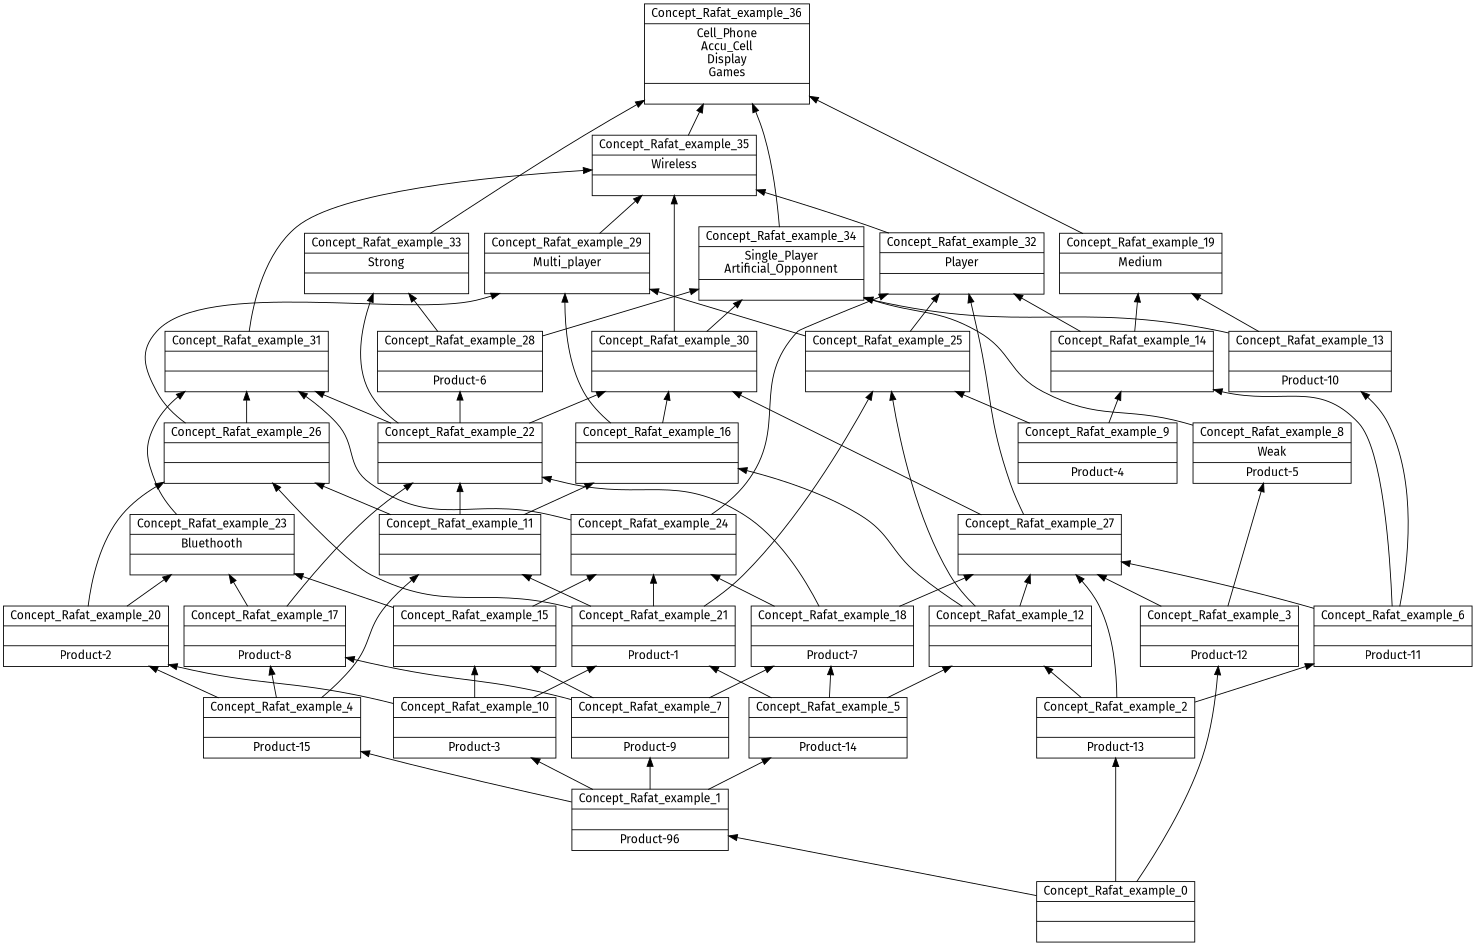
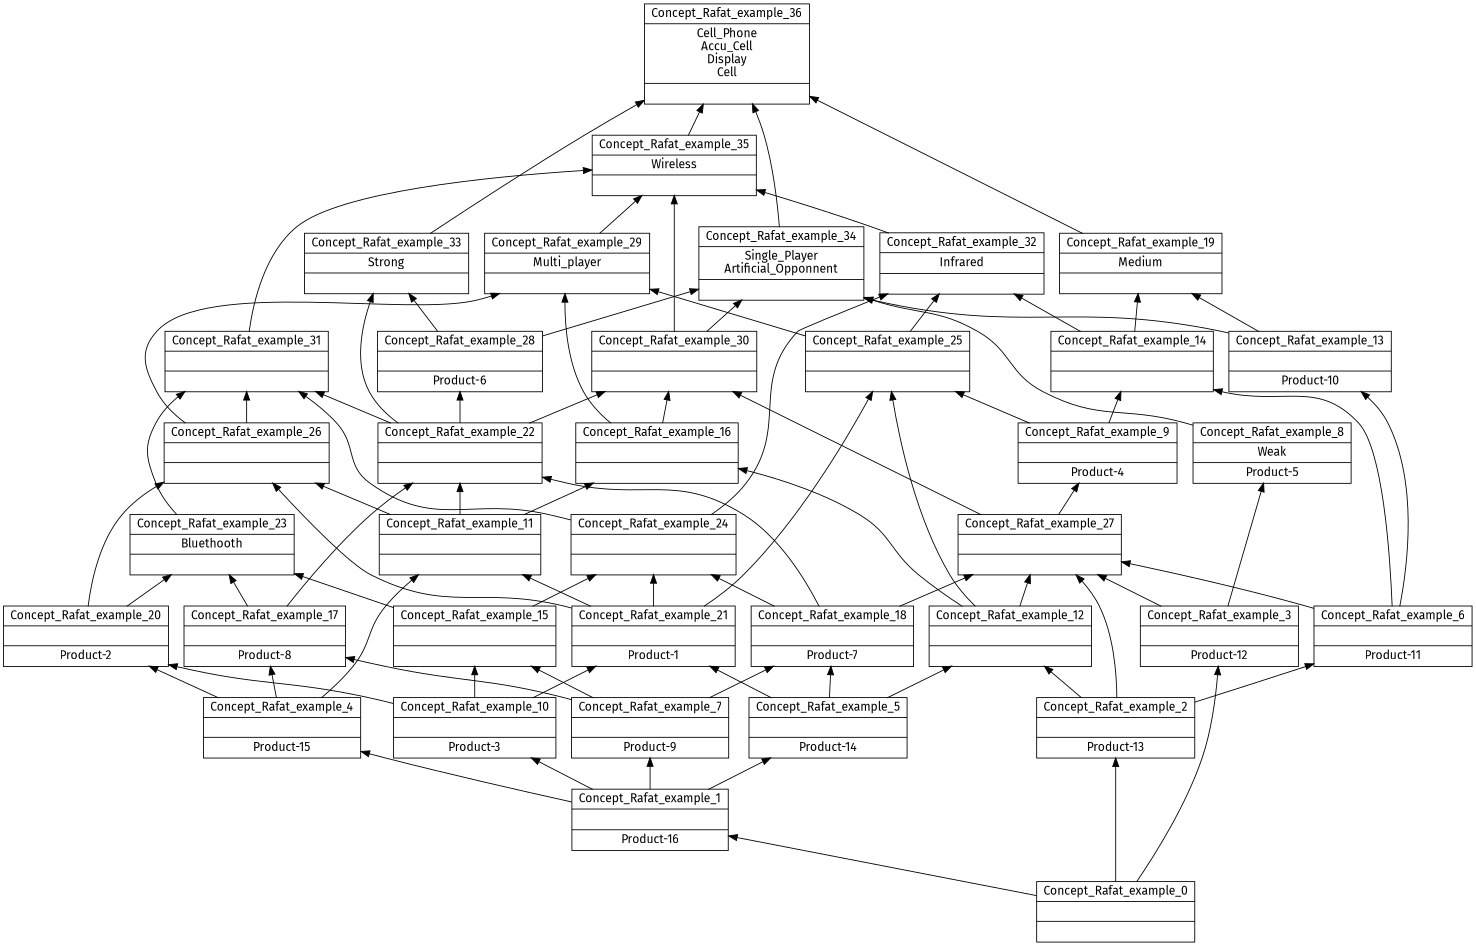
node "Concept_Rafat_example_36": text "Games" -> "Cell"
node "Concept_Rafat_example_32": text "Player" -> "Infrared"
edge "Concept_Rafat_example_27" -> "Concept_Rafat_example_32": now "Concept_Rafat_example_27" -> "Concept_Rafat_example_9"
node "Concept_Rafat_example_1": text "Product-96" -> "Product-16"
